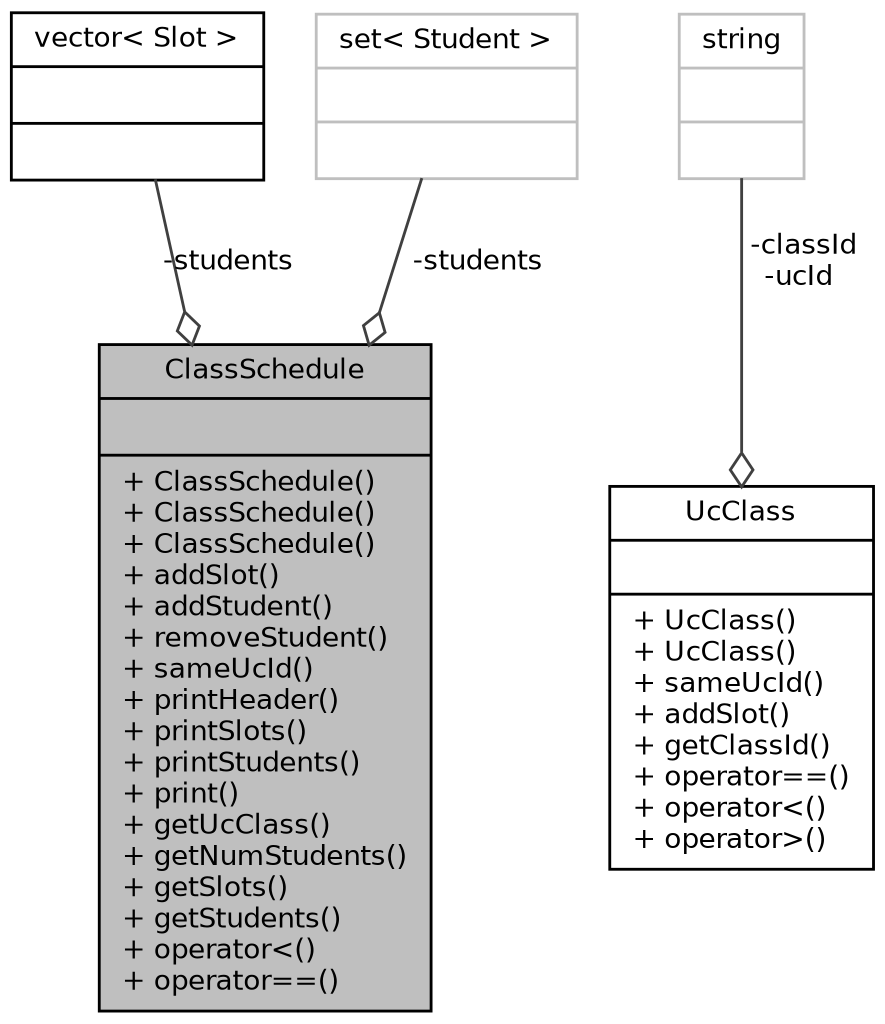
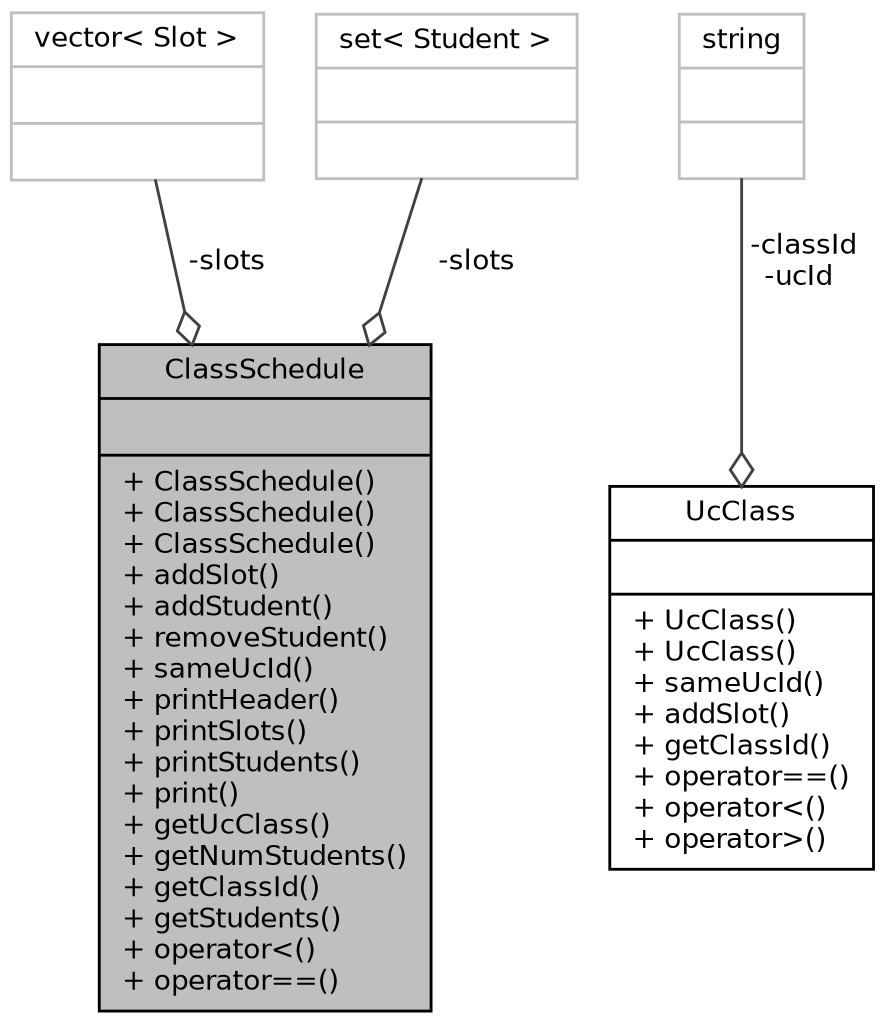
node "vector< Slot >": color black -> grey75
edge "vector< Slot >" -> "ClassSchedule": label " -students" -> " -slots"
edge "set< Student >" -> "ClassSchedule": label " -students" -> " -slots"
node "ClassSchedule": text "+ getSlots()" -> "+ getClassId()"
